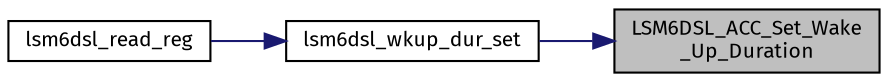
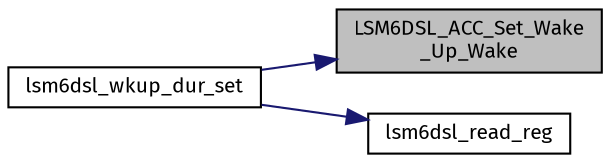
edge "lsm6dsl_read_reg" -> "lsm6dsl_wkup_dur_set": reversed
node "LSM6DSL_ACC_Set_Wake _Up_Duration": label "LSM6DSL_ACC_Set_Wake _Up_Duration" -> "LSM6DSL_ACC_Set_Wake _Up_Wake"
